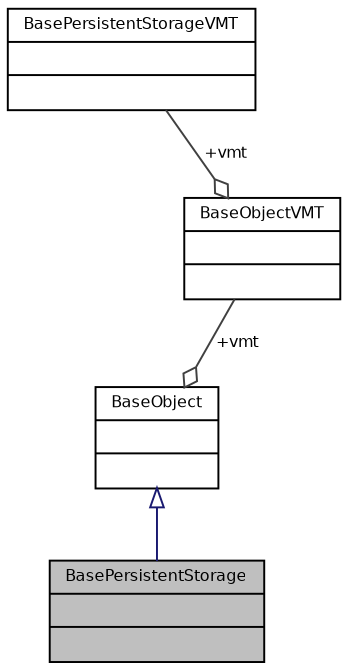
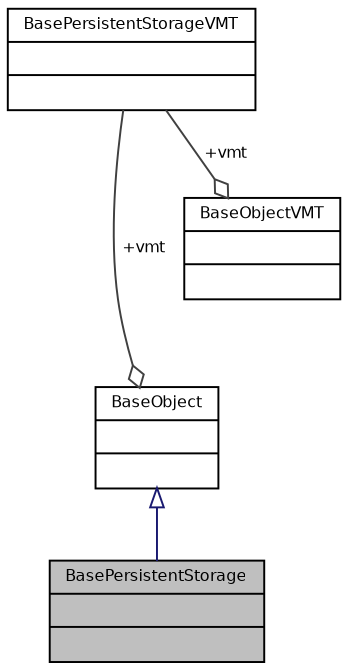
edge "BaseObjectVMT" -> "BaseObject": now "BasePersistentStorageVMT" -> "BaseObject"
